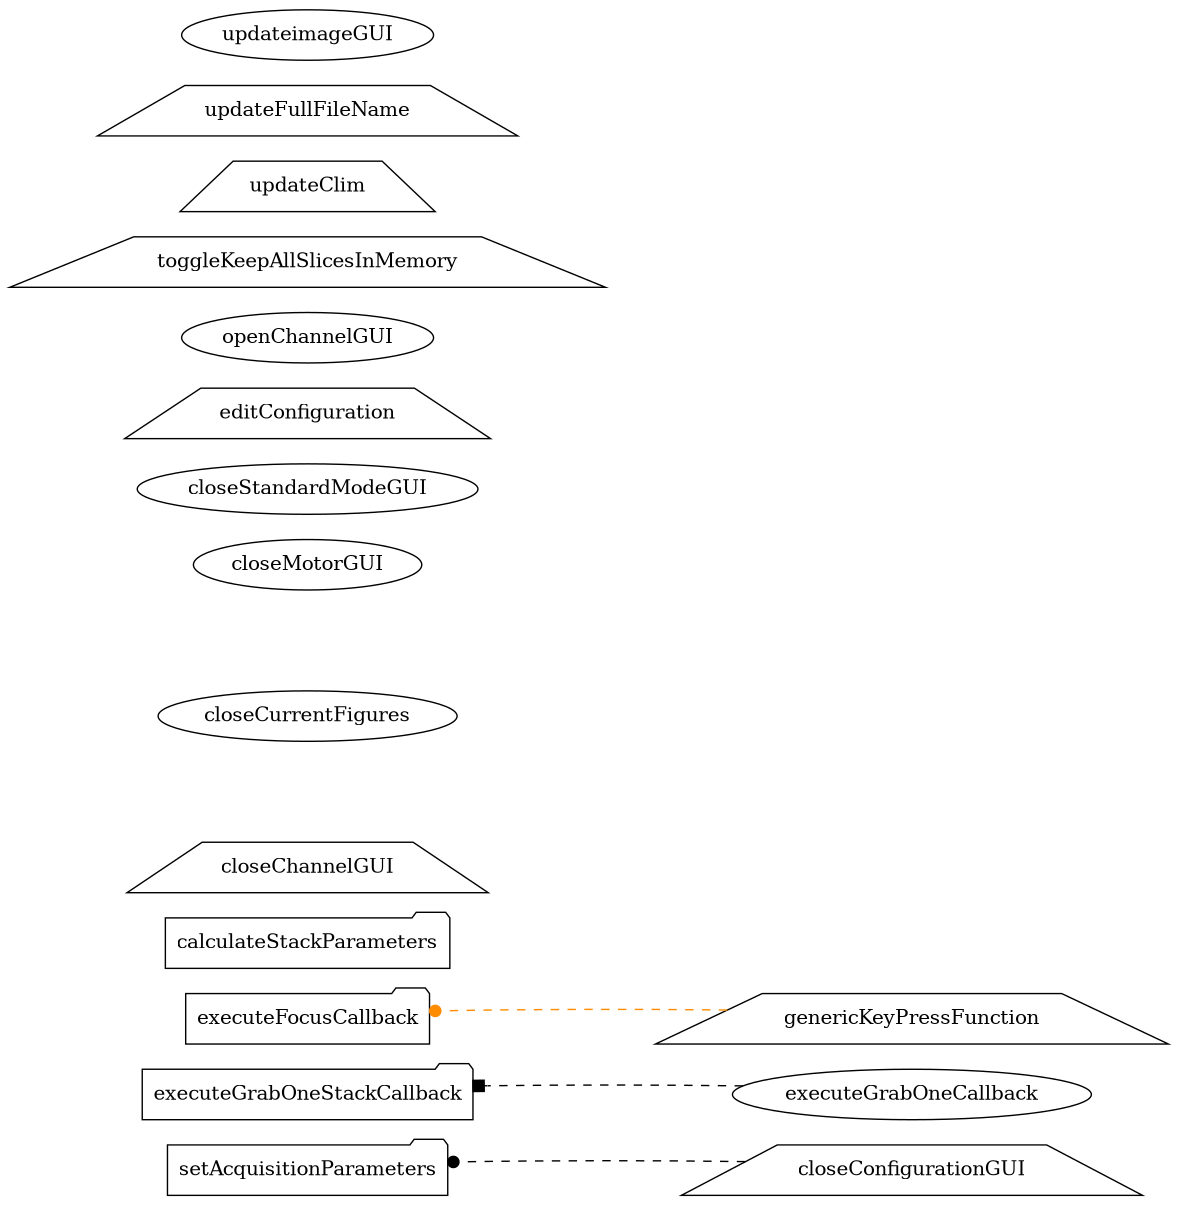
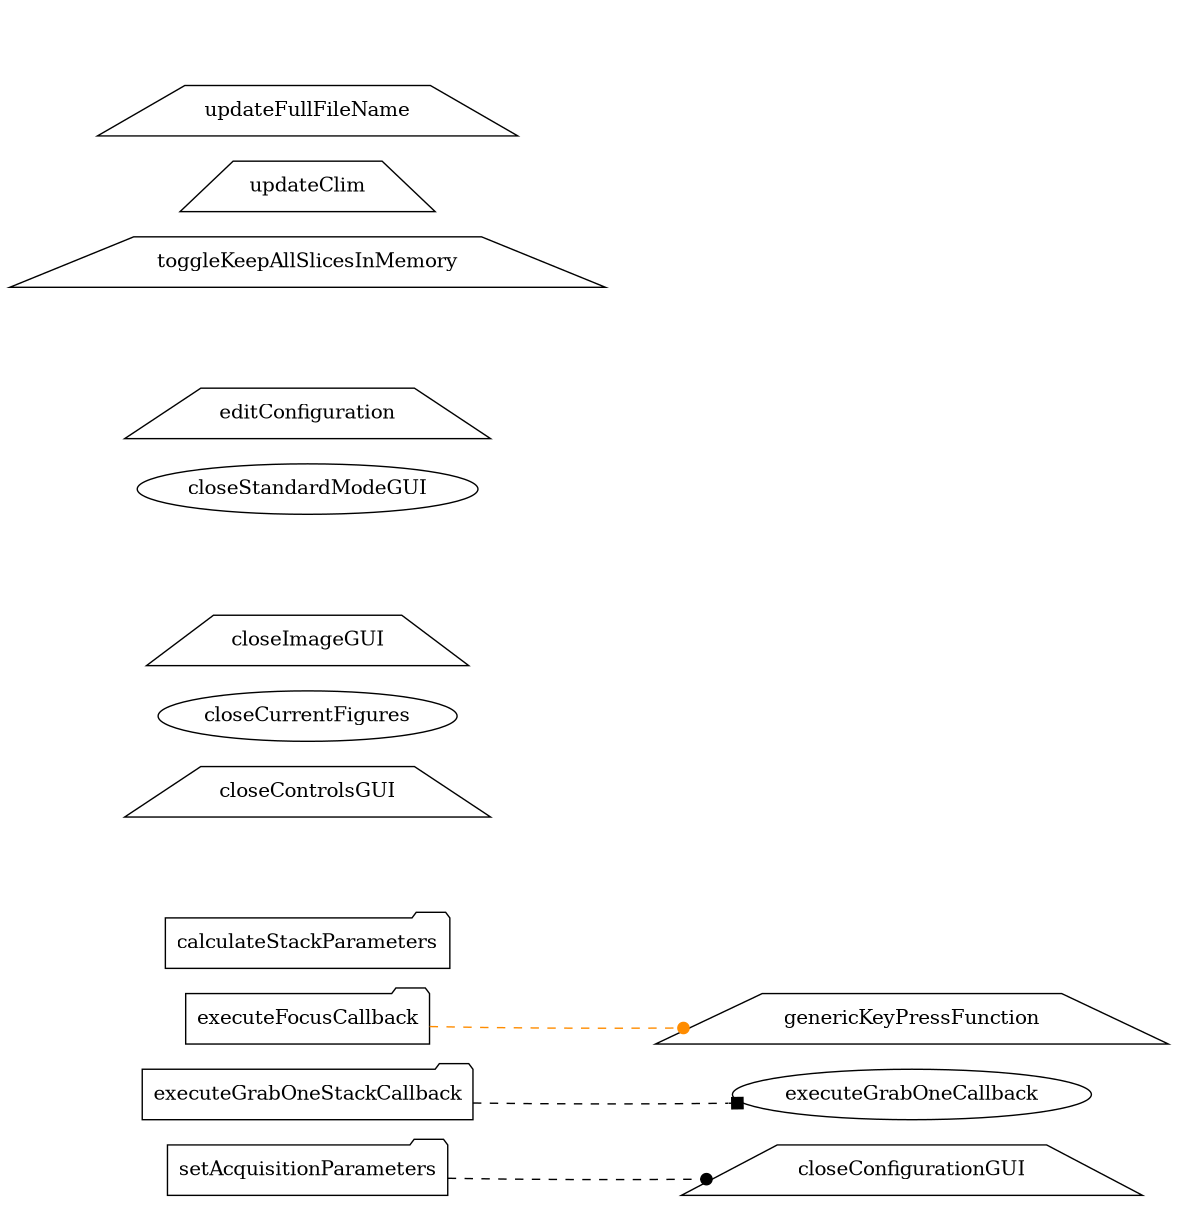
node "updateimageGUI": removed
node "openChannelGUI": removed
node "closeMotorGUI": removed
node "closeImageGUI": added
node "closeControlsGUI": added
node "closeChannelGUI": removed
edge "genericKeyPressFunction" -> "executeFocusCallback": reversed
edge "executeGrabOneCallback" -> "executeGrabOneStackCallback": reversed
edge "closeConfigurationGUI" -> "setAcquisitionParameters": reversed
